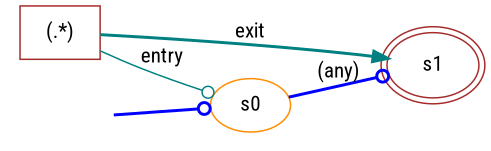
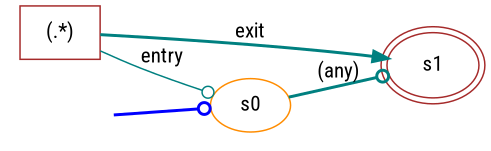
edge "s0" -> "s1": color blue -> teal
